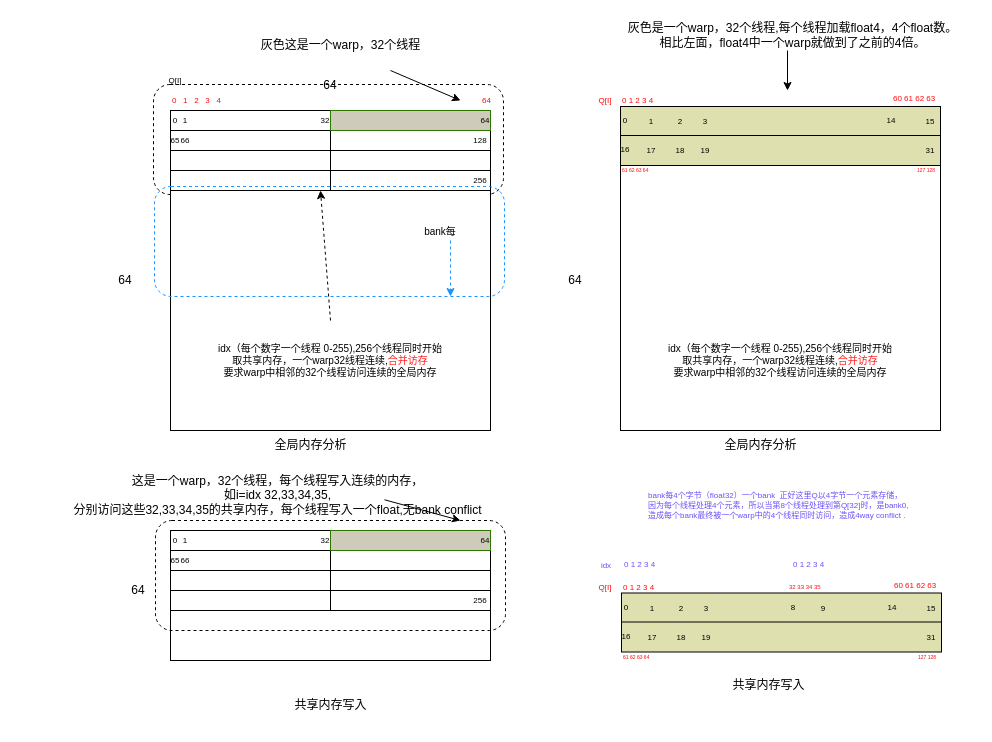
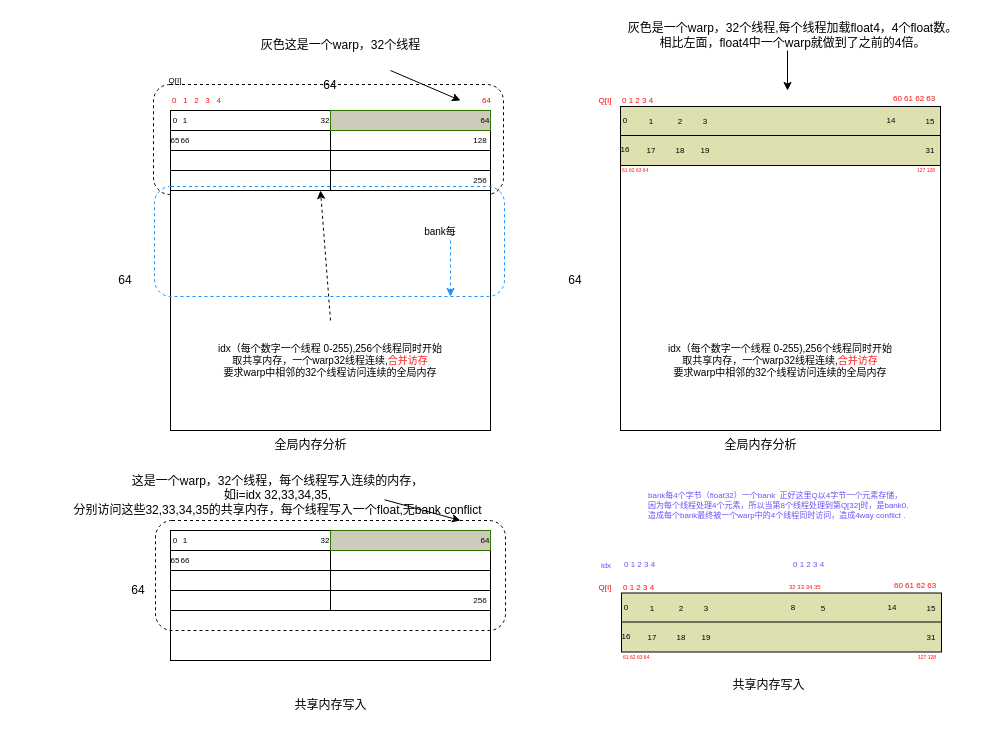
node "9": label "9" -> "5"
